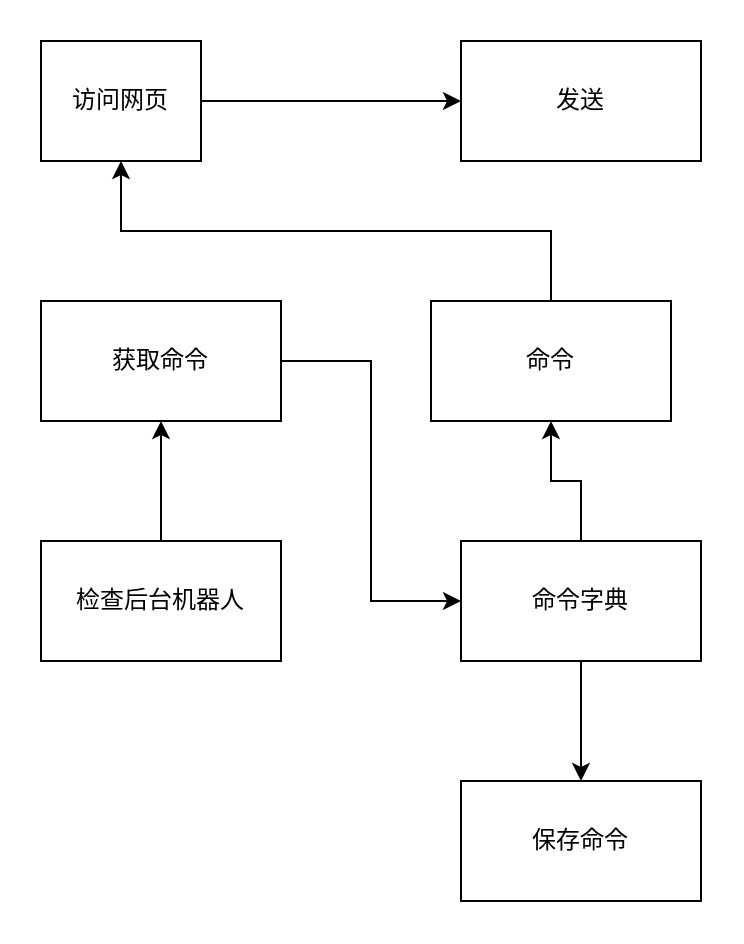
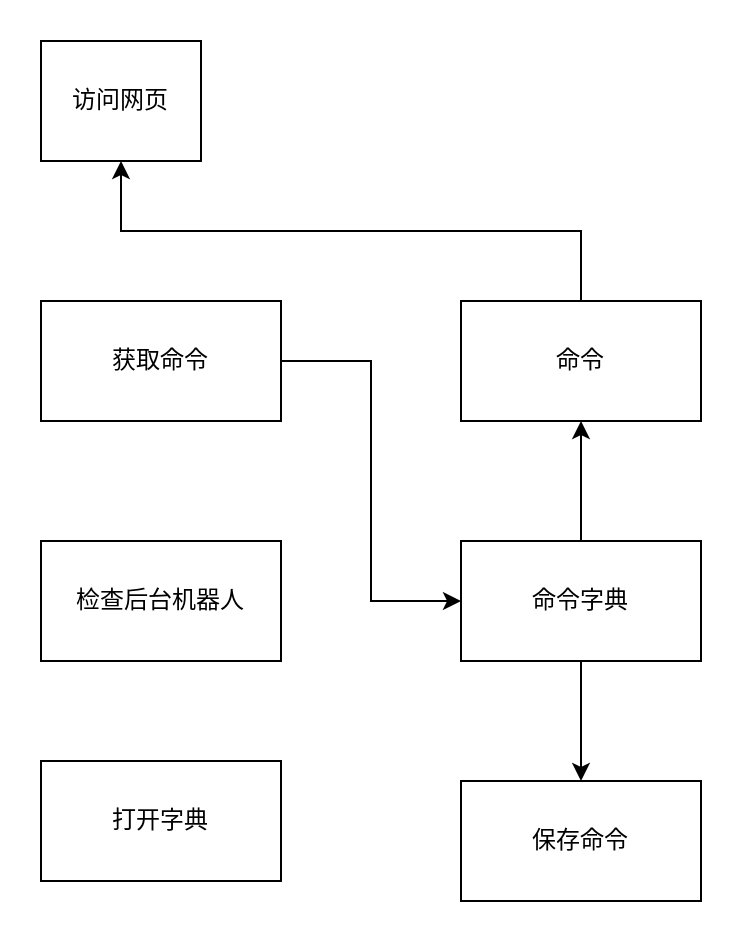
edge "访问网页" -> "发送": removed
node "发送": removed
node "命令": moved (551, 361) -> (581, 361)
edge "检查后台机器人" -> "获取命令": removed
node "打开字典": added
